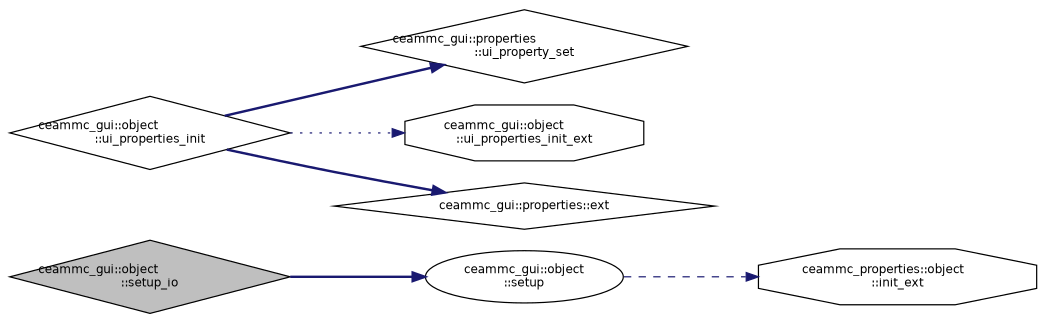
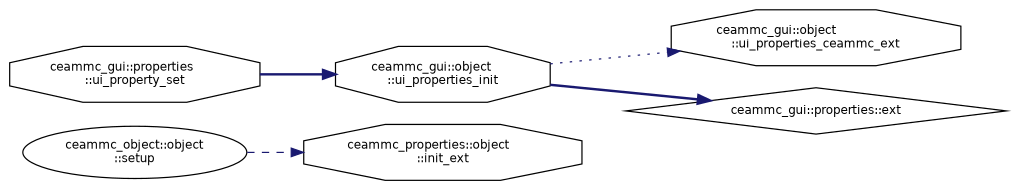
node "ceammc_gui::properties ::ui_property_set": shape diamond -> octagon
edge "ceammc_gui::object ::ui_properties_init" -> "ceammc_gui::properties ::ui_property_set": reversed
node "ceammc_gui::object ::ui_properties_init": shape diamond -> octagon
node "ceammc_gui::object ::ui_properties_init_ext": label "ceammc_gui::object ::ui_properties_init_ext" -> "ceammc_gui::object ::ui_properties_ceammc_ext"
node "ceammc_gui::object ::setup_io": removed
node "ceammc_gui::object ::setup": label "ceammc_gui::object ::setup" -> "ceammc_object::object ::setup"
